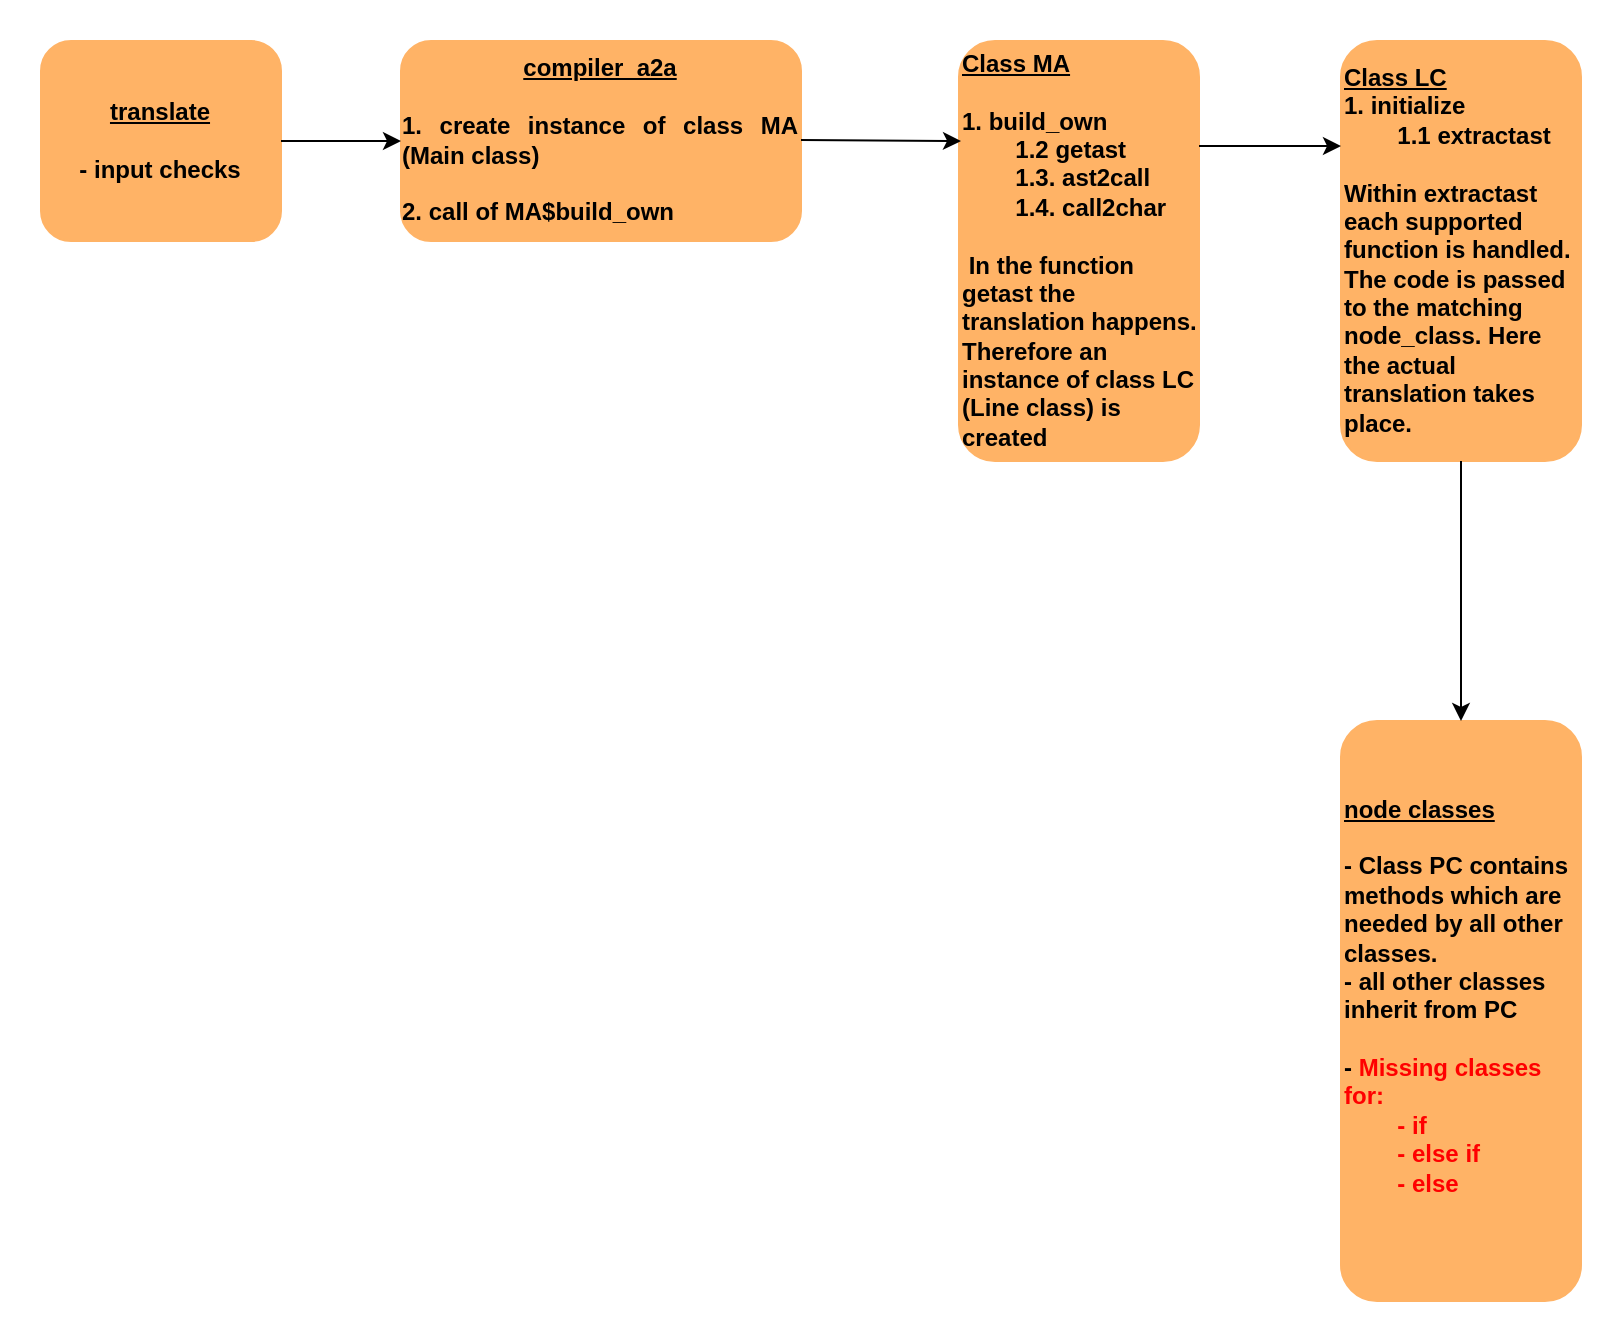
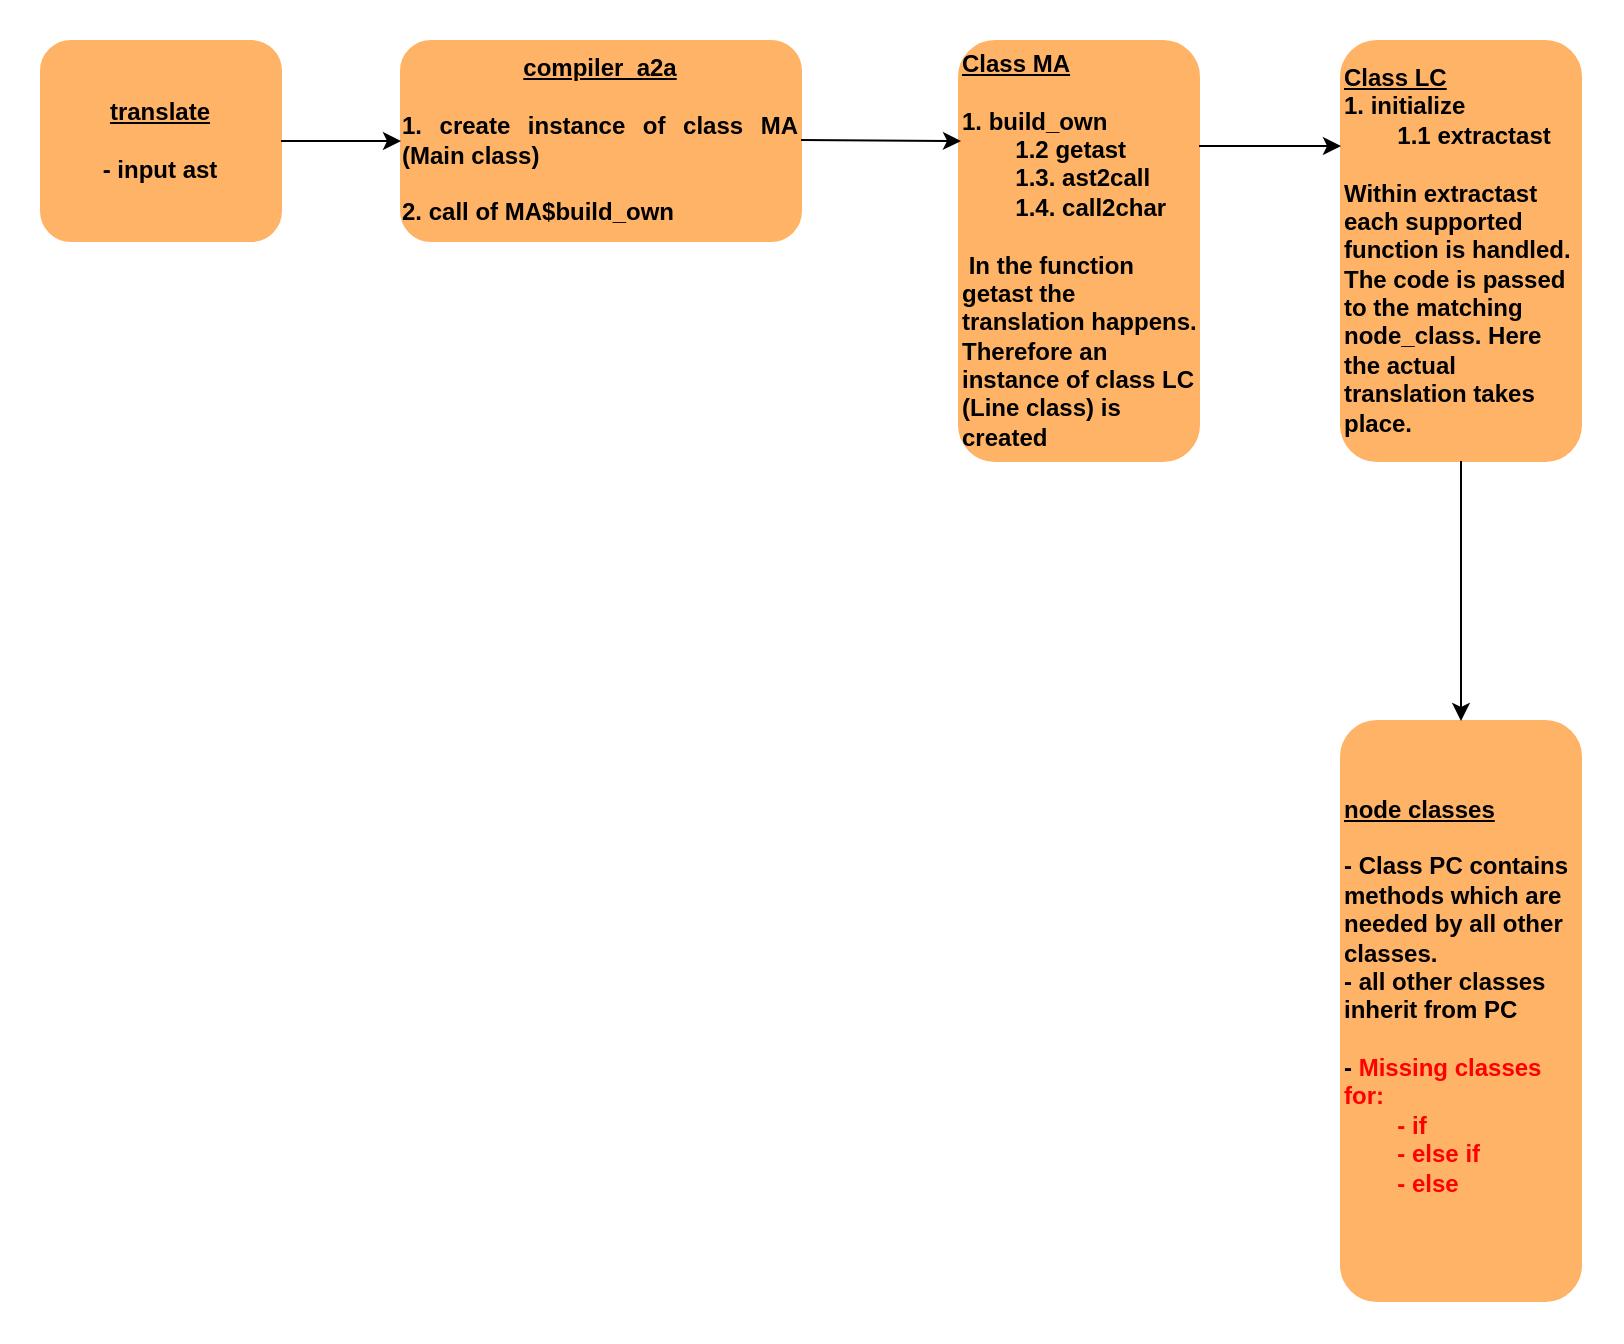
node "translate - input checks": label "translate - input checks" -> "translate - input ast"
